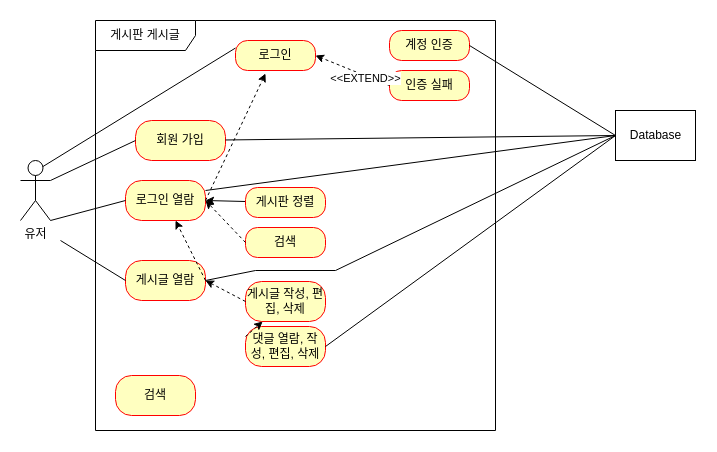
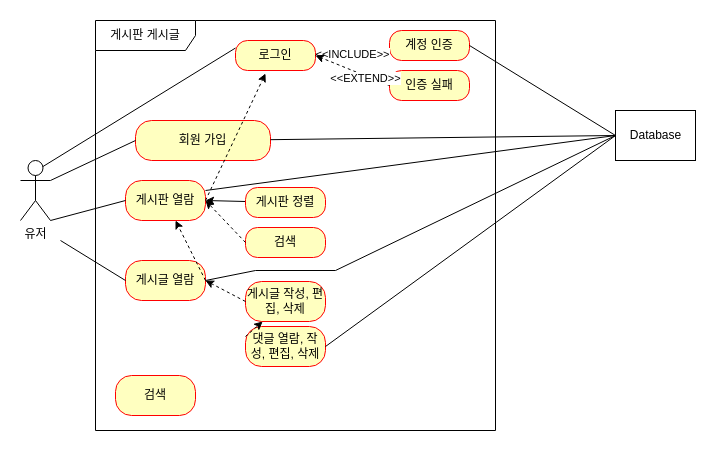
edge "로그인" -> "계정 인증": added, label "<<INCLUDE>>"
node "회원 가입": size 90x40 -> 135x40
node "로그인 열람": label "로그인 열람" -> "게시판 열람"
